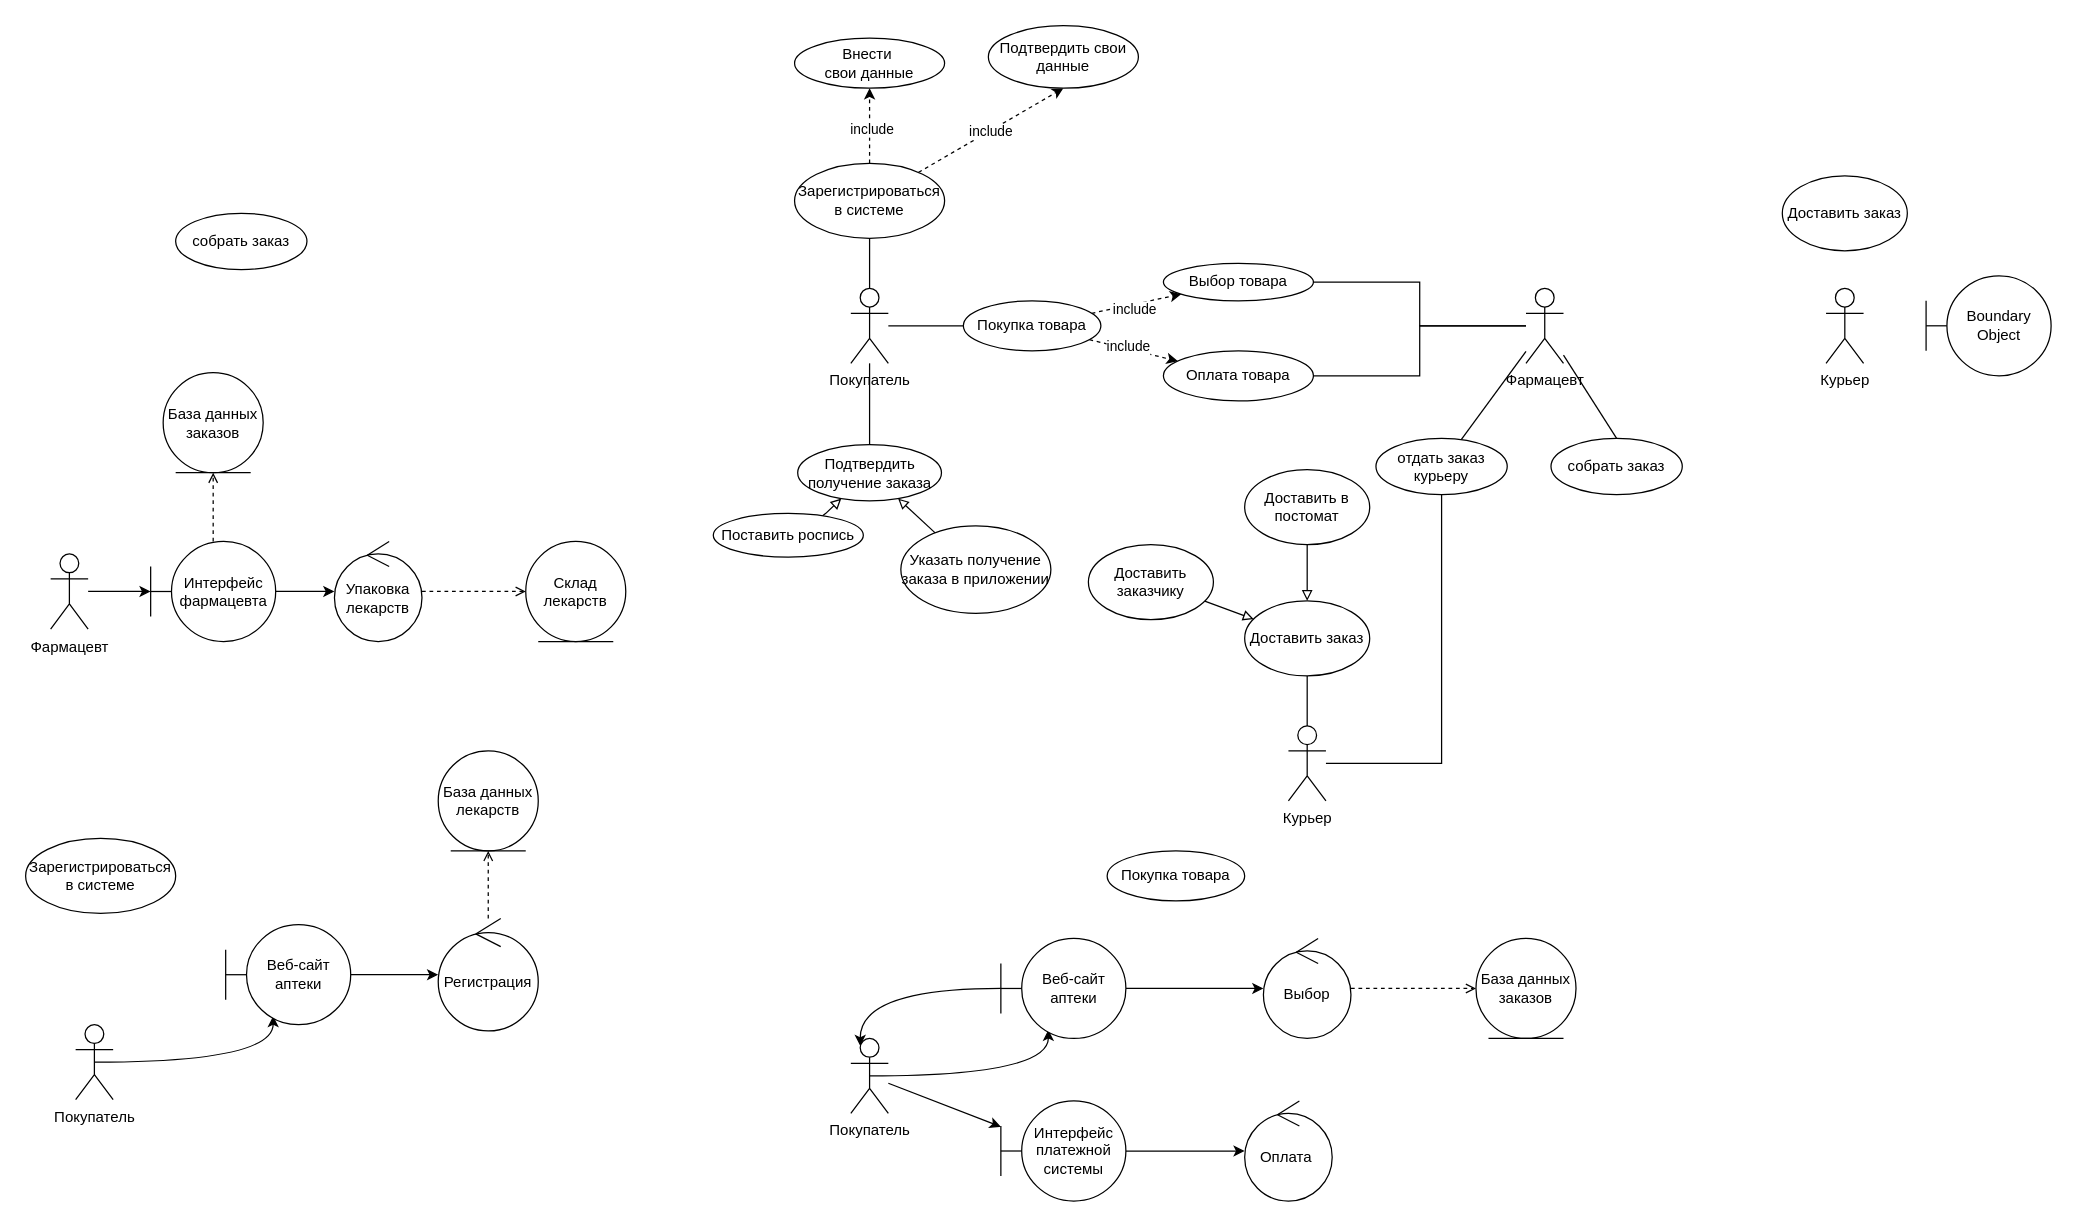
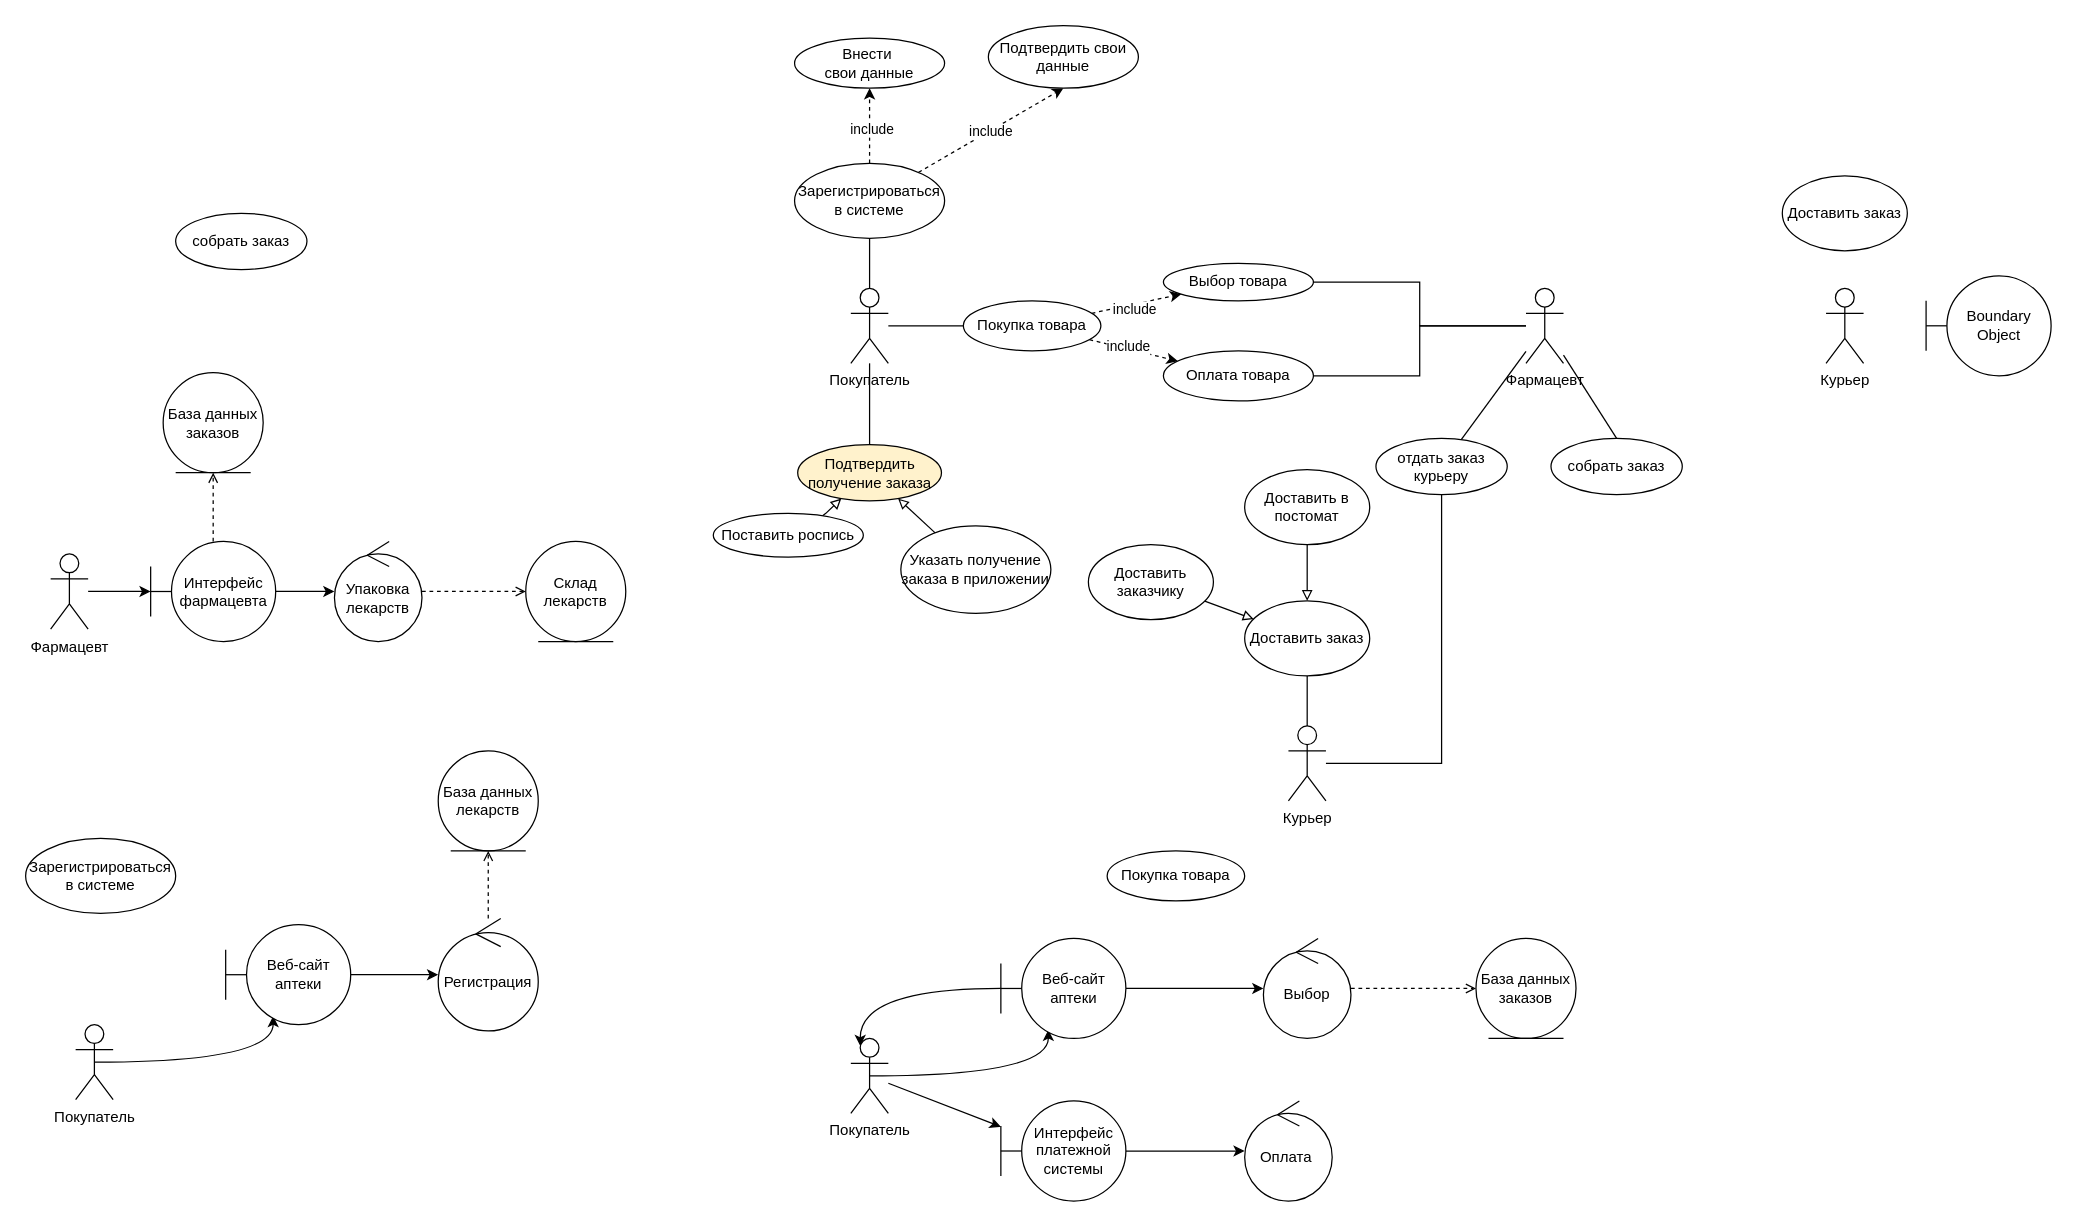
node "Подтвердить получение заказа": fillcolor #ffffff -> #fff2cc
